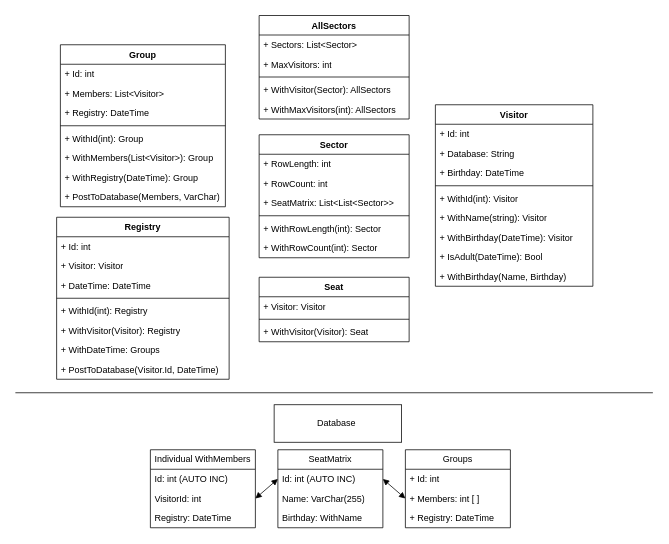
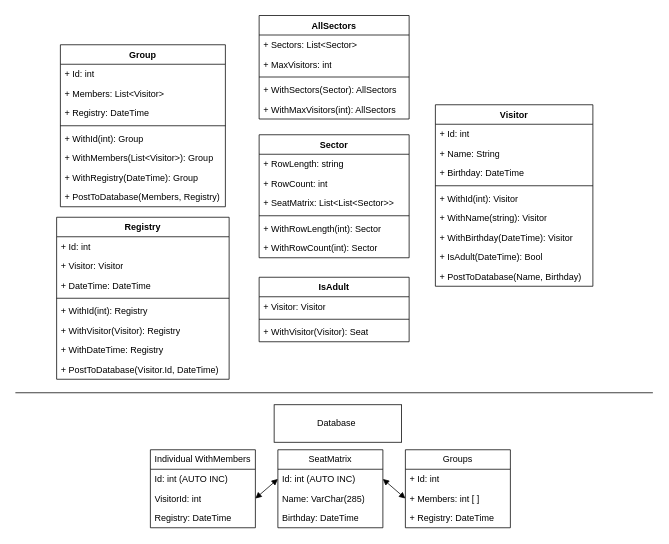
node "+ WithVisitor(Sector): AllSectors": label "+ WithVisitor(Sector): AllSectors" -> "+ WithSectors(Sector): AllSectors"
node "+ Database: String": label "+ Database: String" -> "+ Name: String"
node "+ RowLength: int": label "+ RowLength: int" -> "+ RowLength: string"
node "+ PostToDatabase(Members, VarChar)": label "+ PostToDatabase(Members, VarChar)" -> "+ PostToDatabase(Members, Registry)"
node "+ WithBirthday(Name, Birthday)": label "+ WithBirthday(Name, Birthday)" -> "+ PostToDatabase(Name, Birthday)"
node "Seat": label "Seat" -> "IsAdult"
node "+ WithDateTime: Groups": label "+ WithDateTime: Groups" -> "+ WithDateTime: Registry"
node "Name: VarChar(255)": label "Name: VarChar(255)" -> "Name: VarChar(285)"
node "Birthday: WithName": label "Birthday: WithName" -> "Birthday: DateTime"
